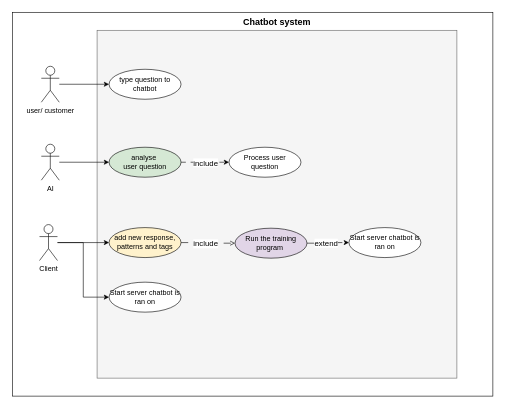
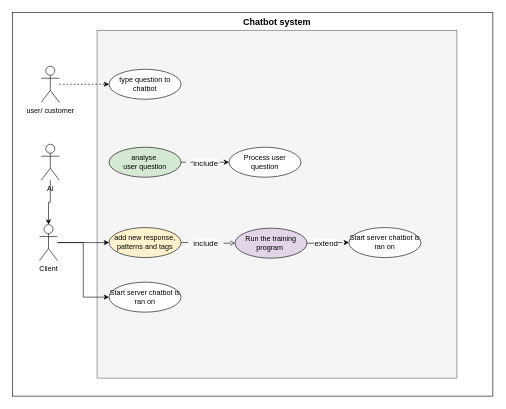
edge "user/ customer" -> "type question to chatbot": style solid -> dashed
edge "AI" -> "analyse user question": now "AI" -> "Client"
